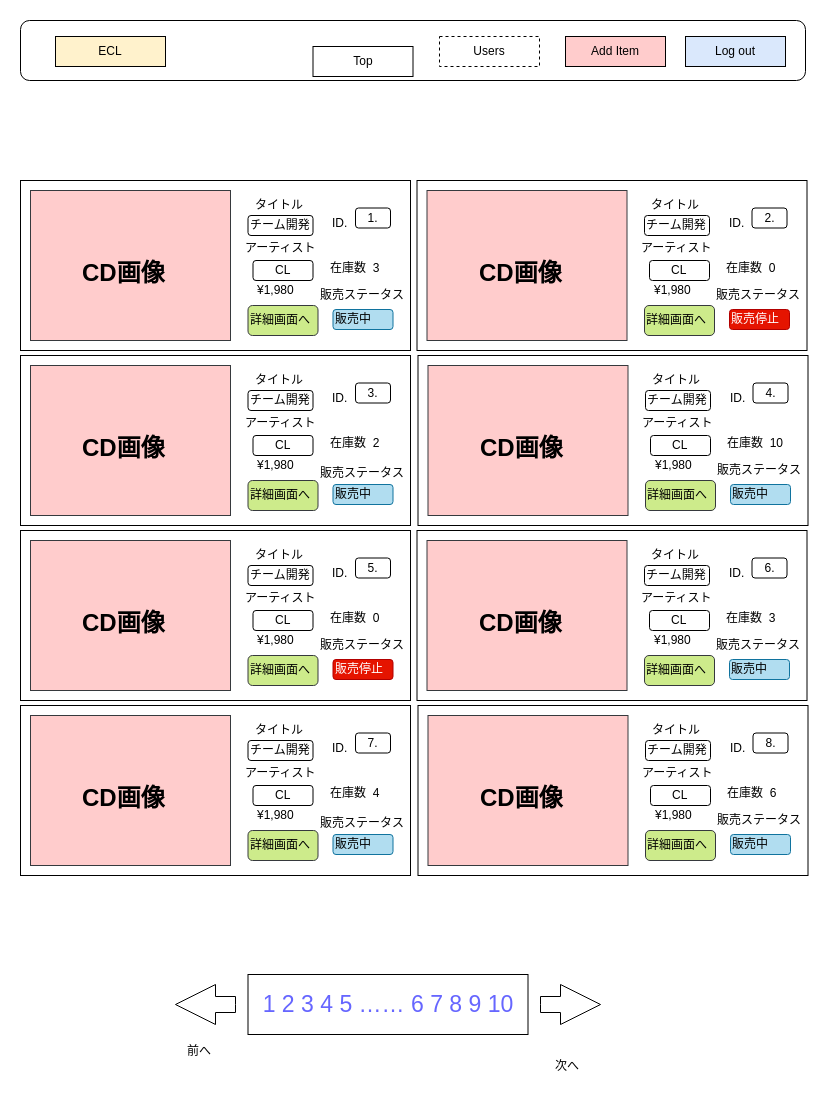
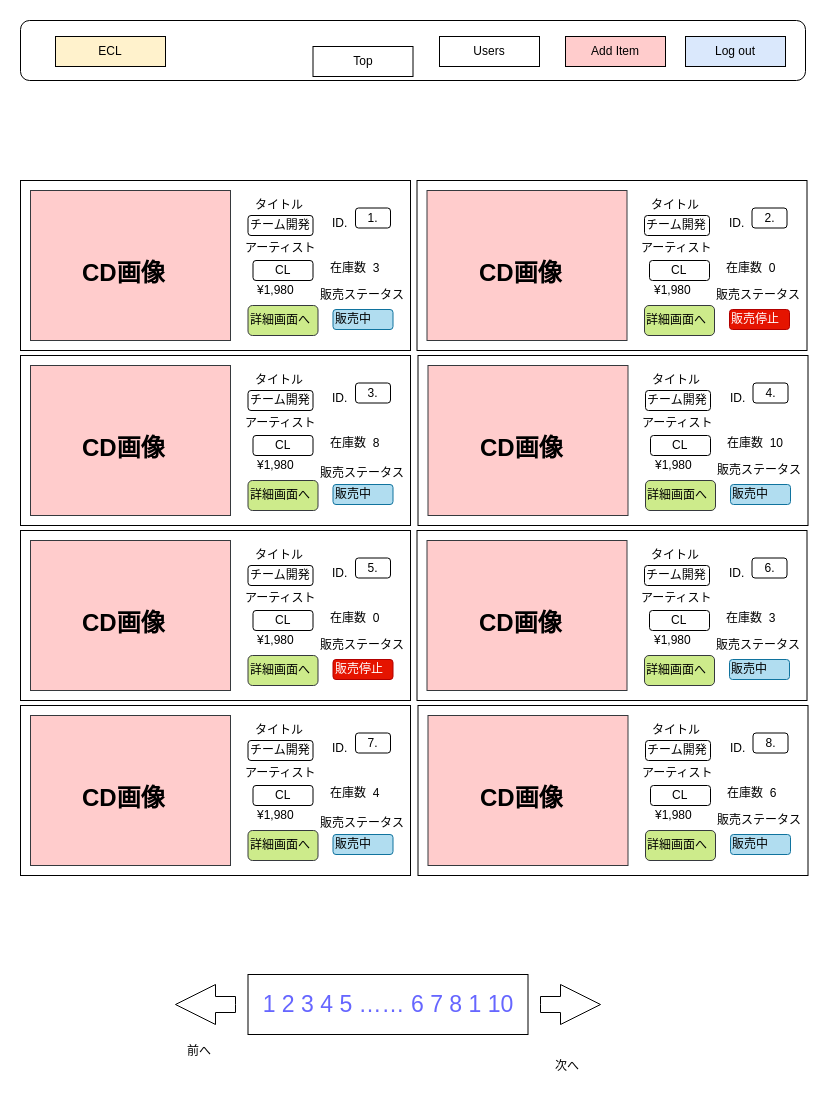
node "Users": style dashed -> solid
node "在庫数 2": label "在庫数 2" -> "在庫数 8"
node "1 2 3 4 5 …… 6 7 8 9 10": label "1 2 3 4 5 …… 6 7 8 9 10" -> "1 2 3 4 5 …… 6 7 8 1 10"
